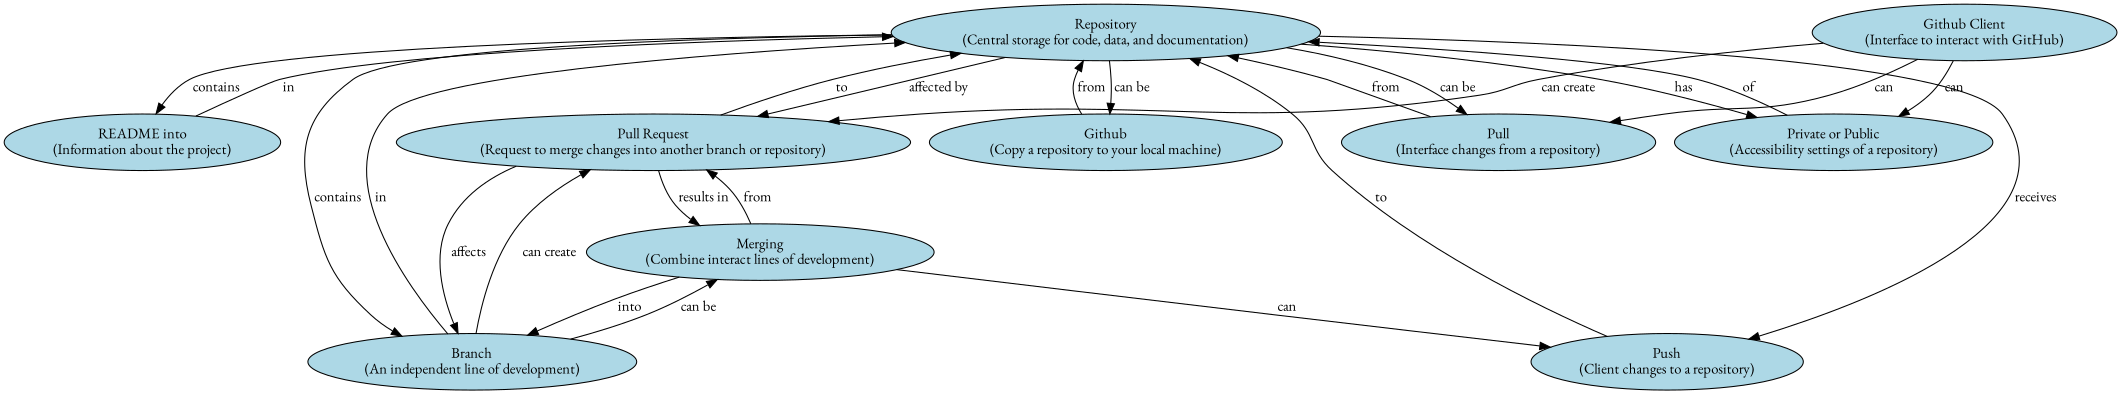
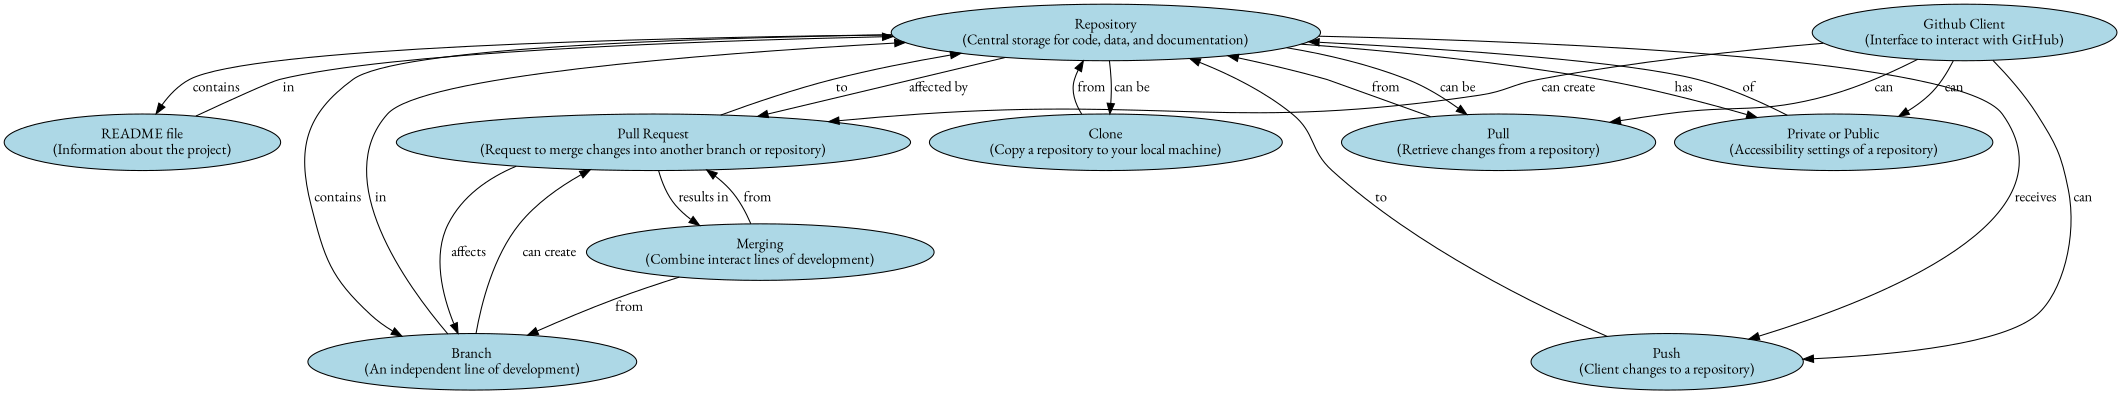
node "README into (Information about the project)": label "README into (Information about the project)" -> "README file (Information about the project)"
node "Github (Copy a repository to your local machine)": label "Github (Copy a repository to your local machine)" -> "Clone (Copy a repository to your local machine)"
node "Pull (Interface changes from a repository)": label "Pull (Interface changes from a repository)" -> "Pull (Retrieve changes from a repository)"
edge "Merging (Combine interact lines of development)" -> "Branch (An independent line of development)": label " into" -> " from"
edge "Merging (Combine interact lines of development)" -> "Push (Client changes to a repository)": now "Github Client (Interface to interact with GitHub)" -> "Push (Client changes to a repository)"
edge "Branch (An independent line of development)" -> "Merging (Combine interact lines of development)": removed, label "can be"
